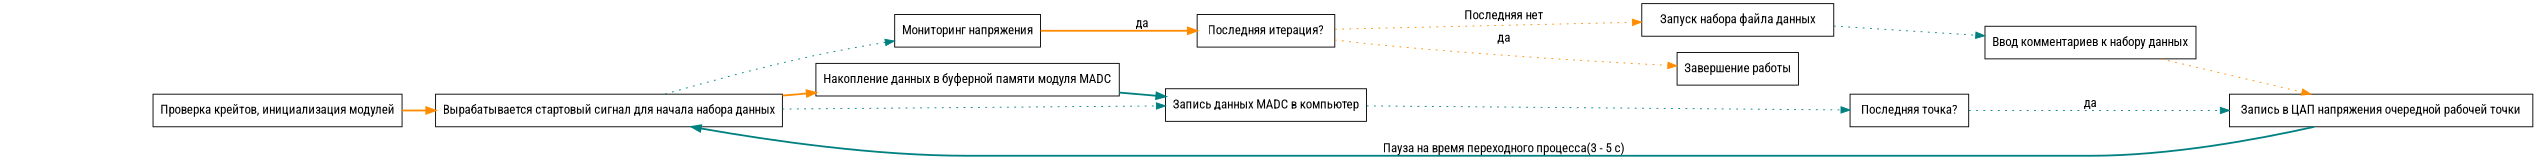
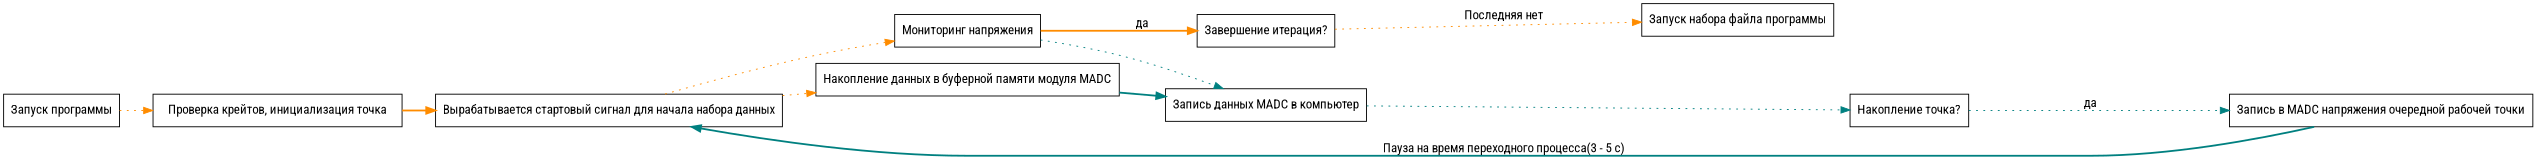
node "Запуск набора файла данных": label "Запуск набора файла данных" -> "Запуск набора файла программы"
node "Последняя итерация?": label "Последняя итерация?" -> "Завершение итерация?"
node "Ввод комментариев к набору данных": removed
edge "Вырабатывается стартовый сигнал для начала набора данных" -> "Мониторинг напряжения": color teal -> darkorange
node "Завершение работы": removed
edge "Вырабатывается стартовый сигнал для начала набора данных" -> "Накопление данных в буферной памяти модуля MADC": style bold -> dotted
edge "Вырабатывается стартовый сигнал для начала набора данных" -> "Запись данных MADC в компьютер": now "Мониторинг напряжения" -> "Запись данных MADC в компьютер"
node "Запуск программы": added
node "Проверка крейтов, инициализация модулей": label "Проверка крейтов, инициализация модулей" -> "Проверка крейтов, инициализация точка"
node "Последняя точка?": label "Последняя точка?" -> "Накопление точка?"
node "Запись в ЦАП напряжения очередной рабочей точки": label "Запись в ЦАП напряжения очередной рабочей точки" -> "Запись в MADC напряжения очередной рабочей точки"
